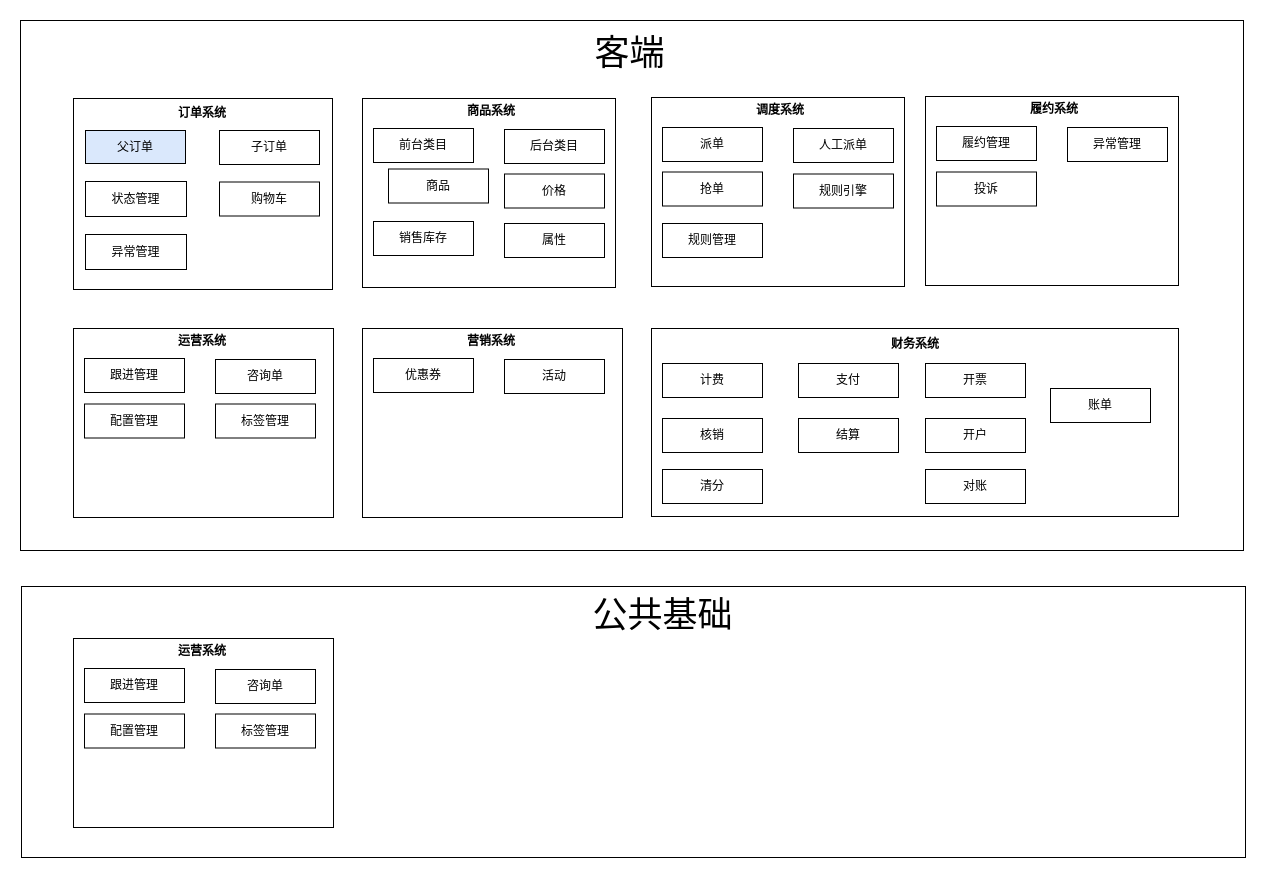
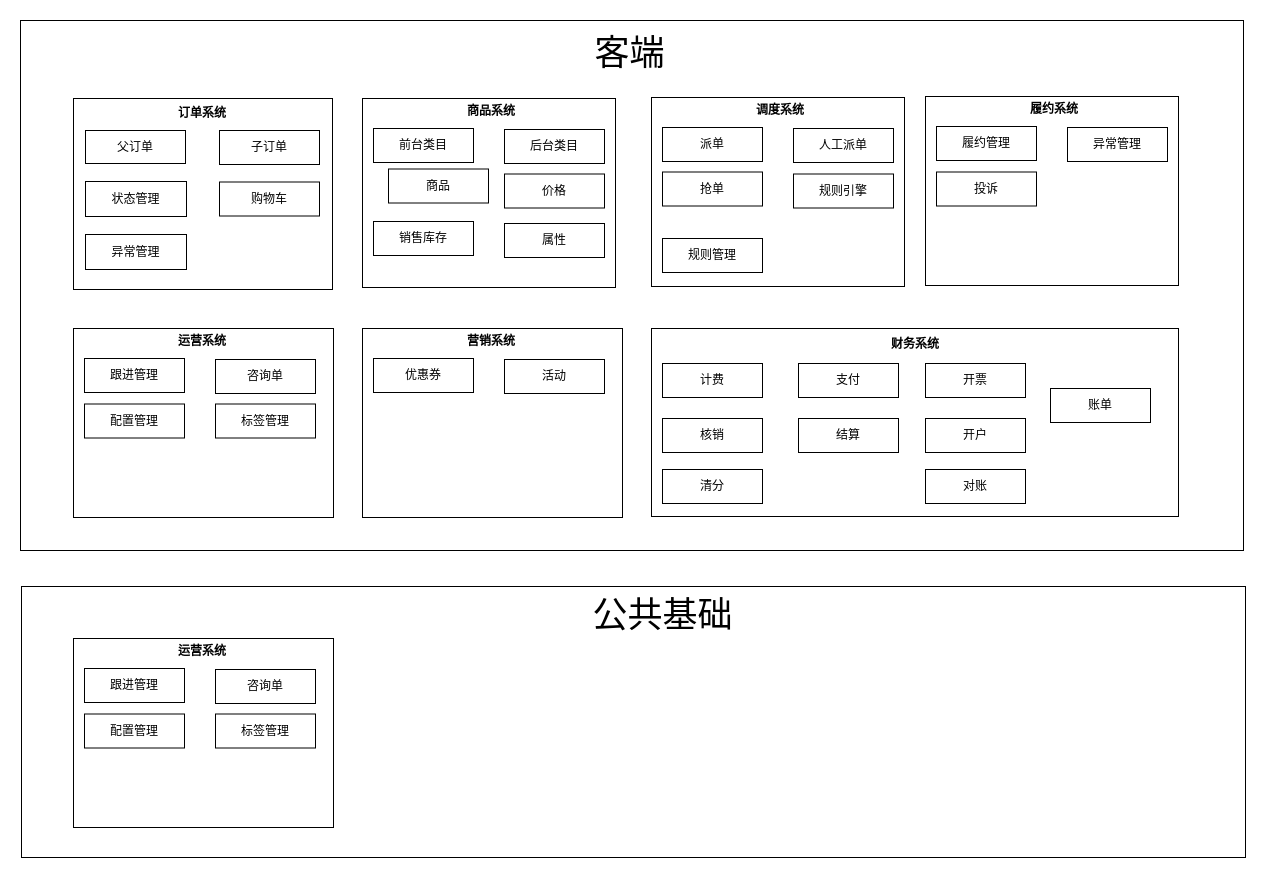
node "父订单": fillcolor #dae8fc -> #ffffff
node "规则管理": moved (713, 241) -> (713, 256)
